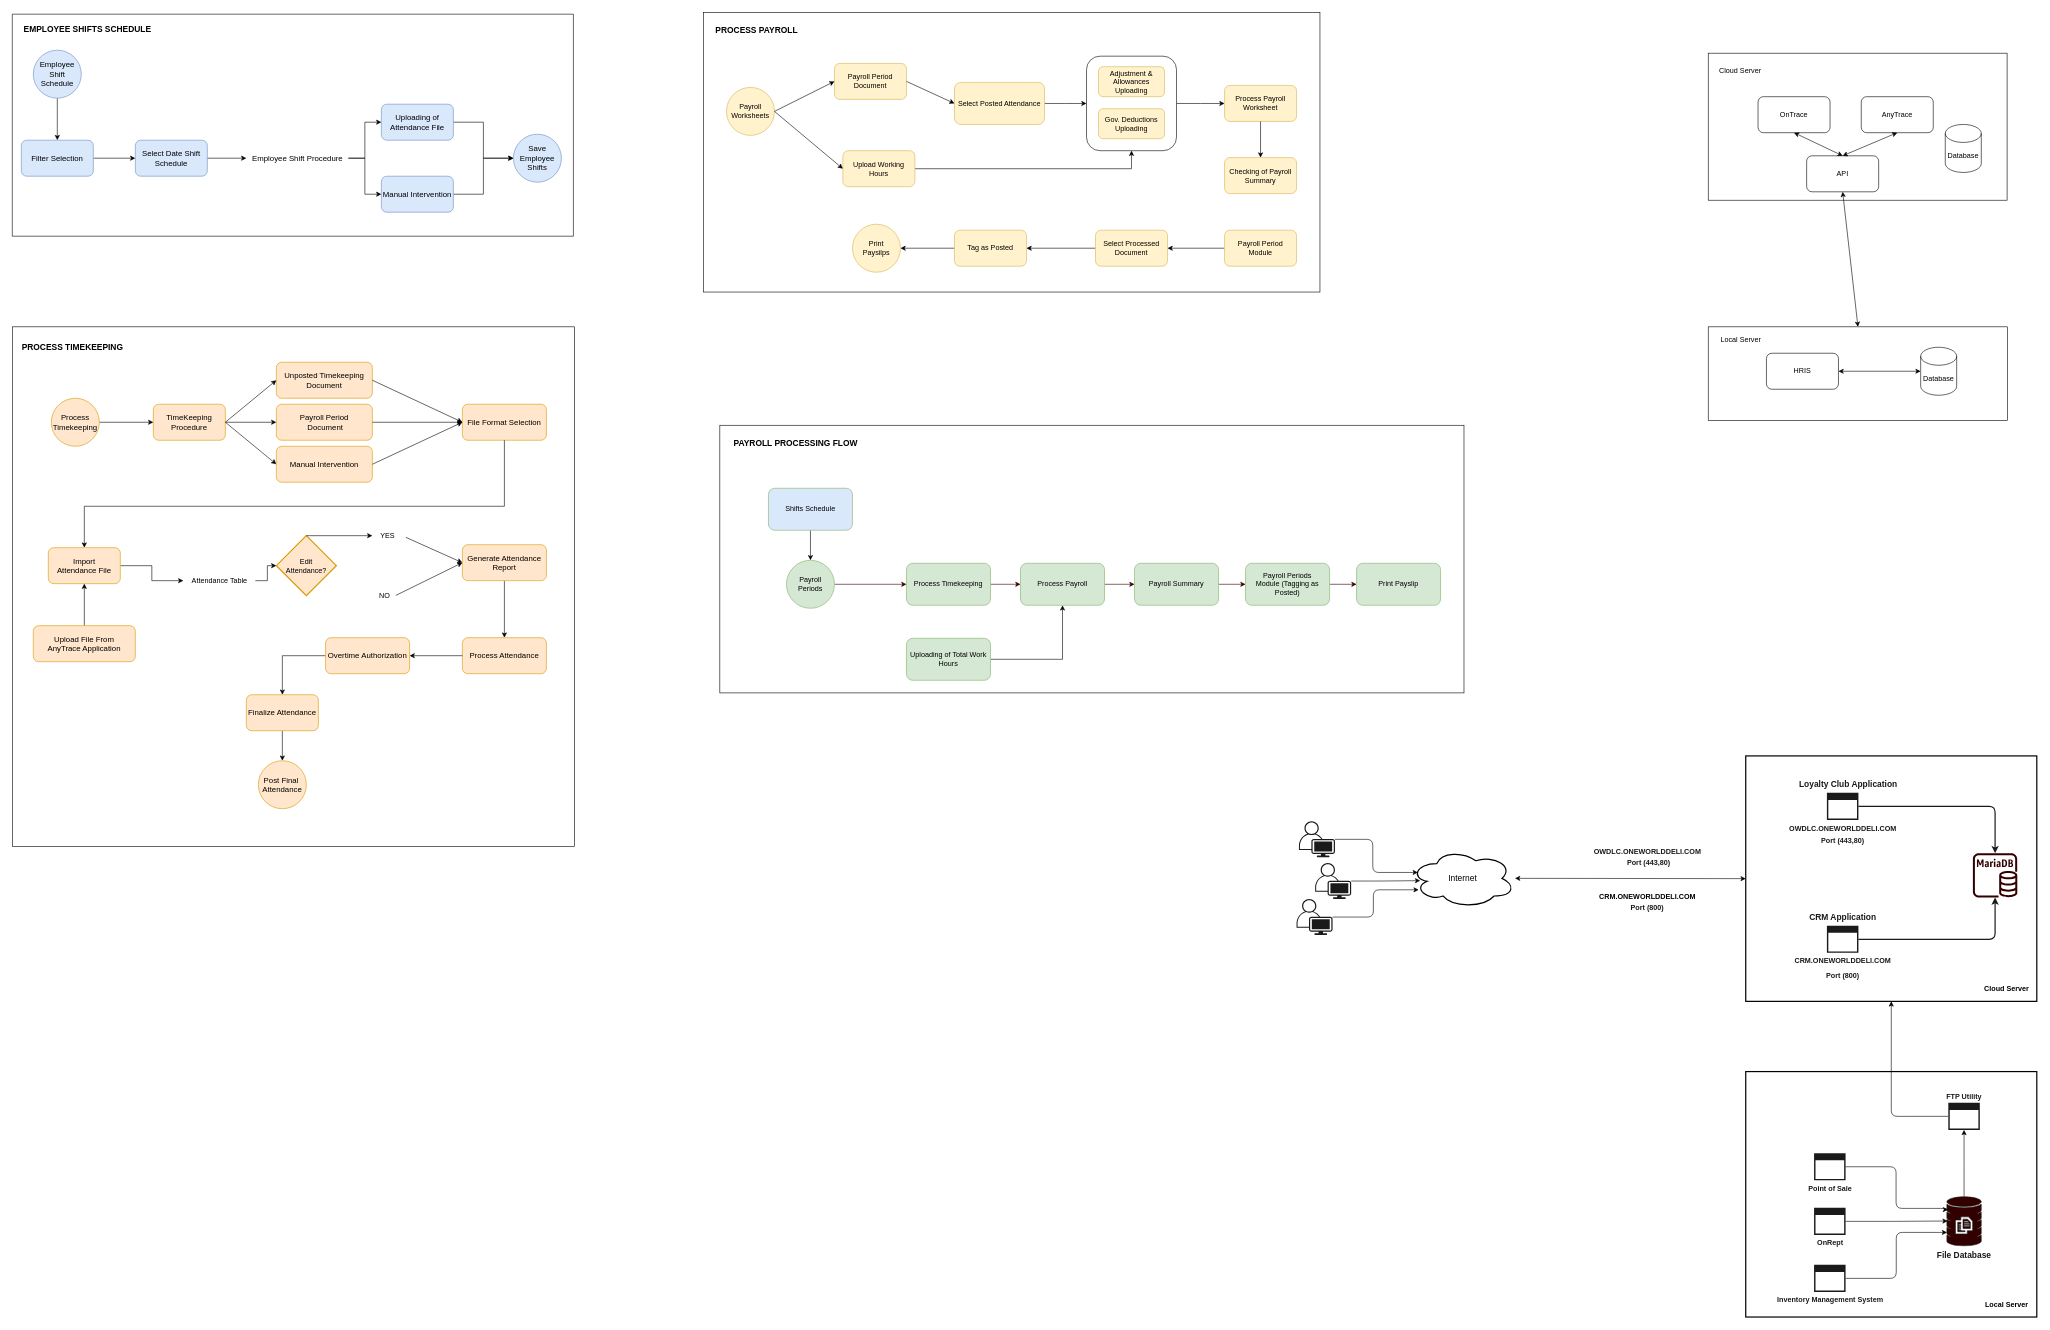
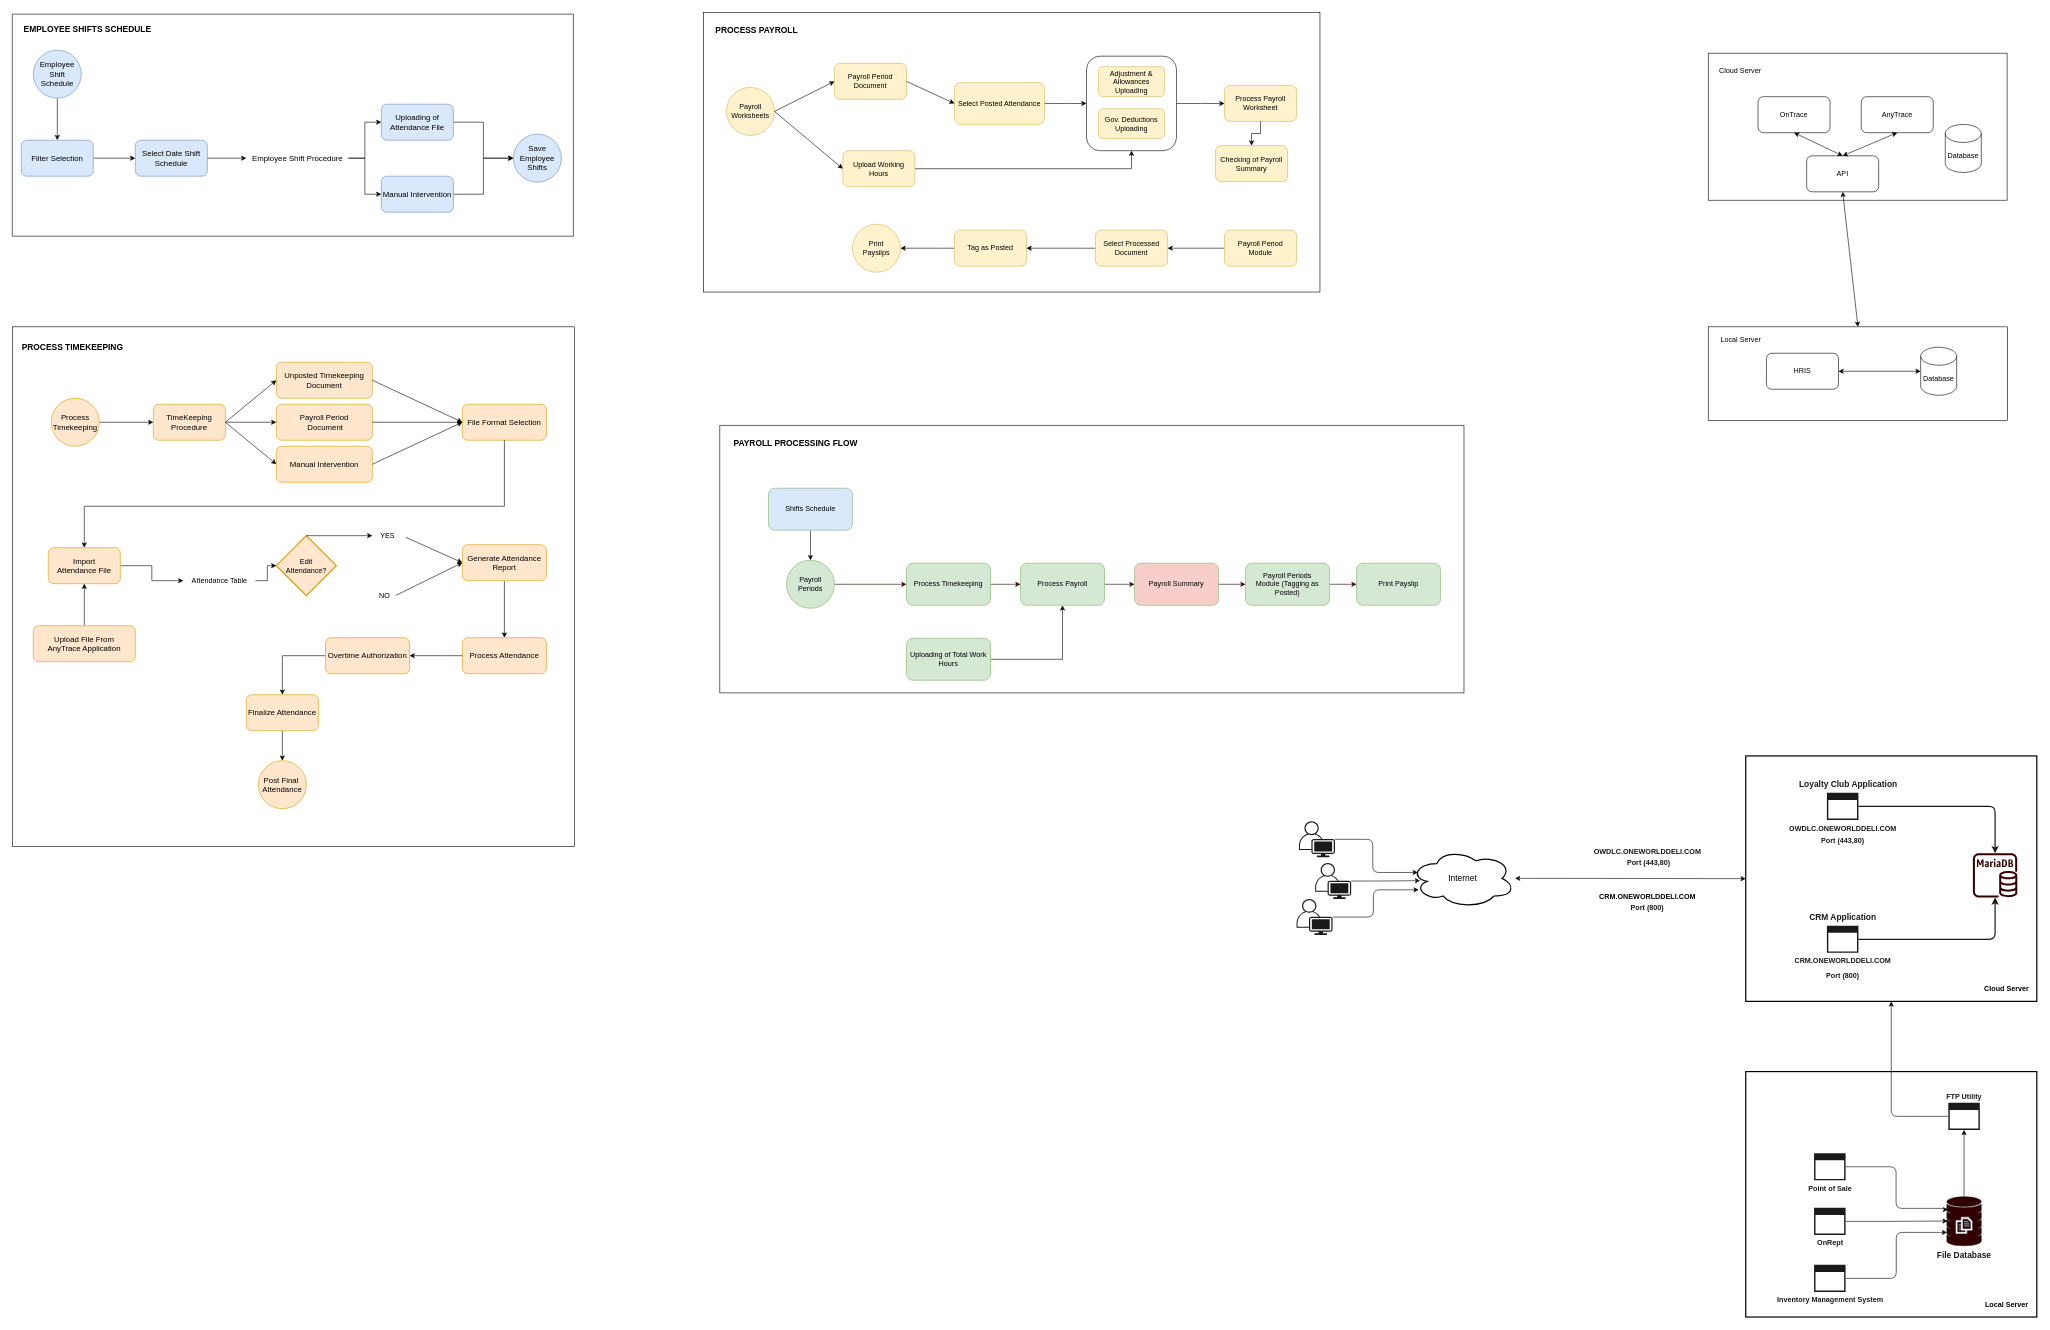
node "Checking of Payroll Summary": moved (1260, 176) -> (1251, 164)
node "Payroll Summary": fillcolor #d5e8d4 -> #f8cecc
